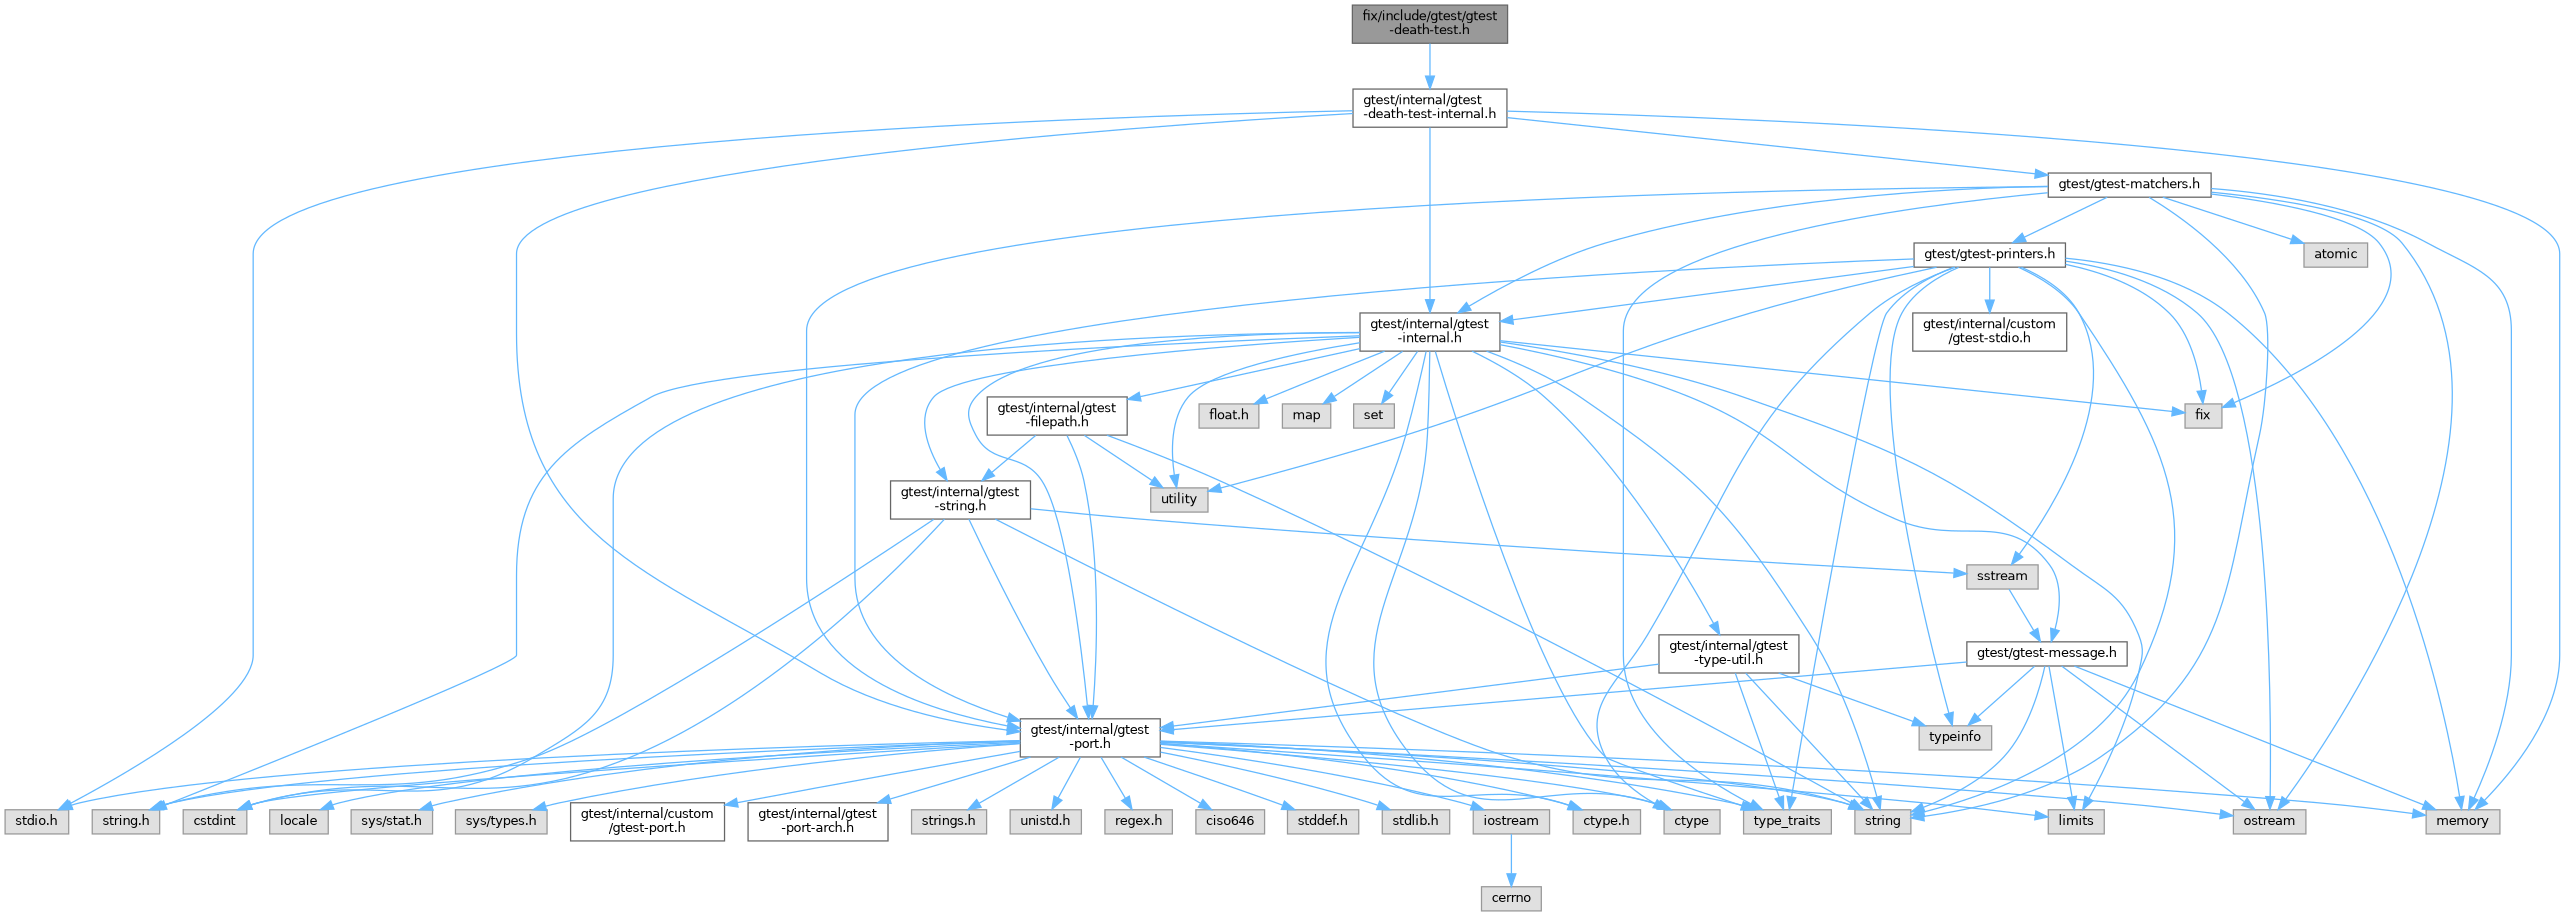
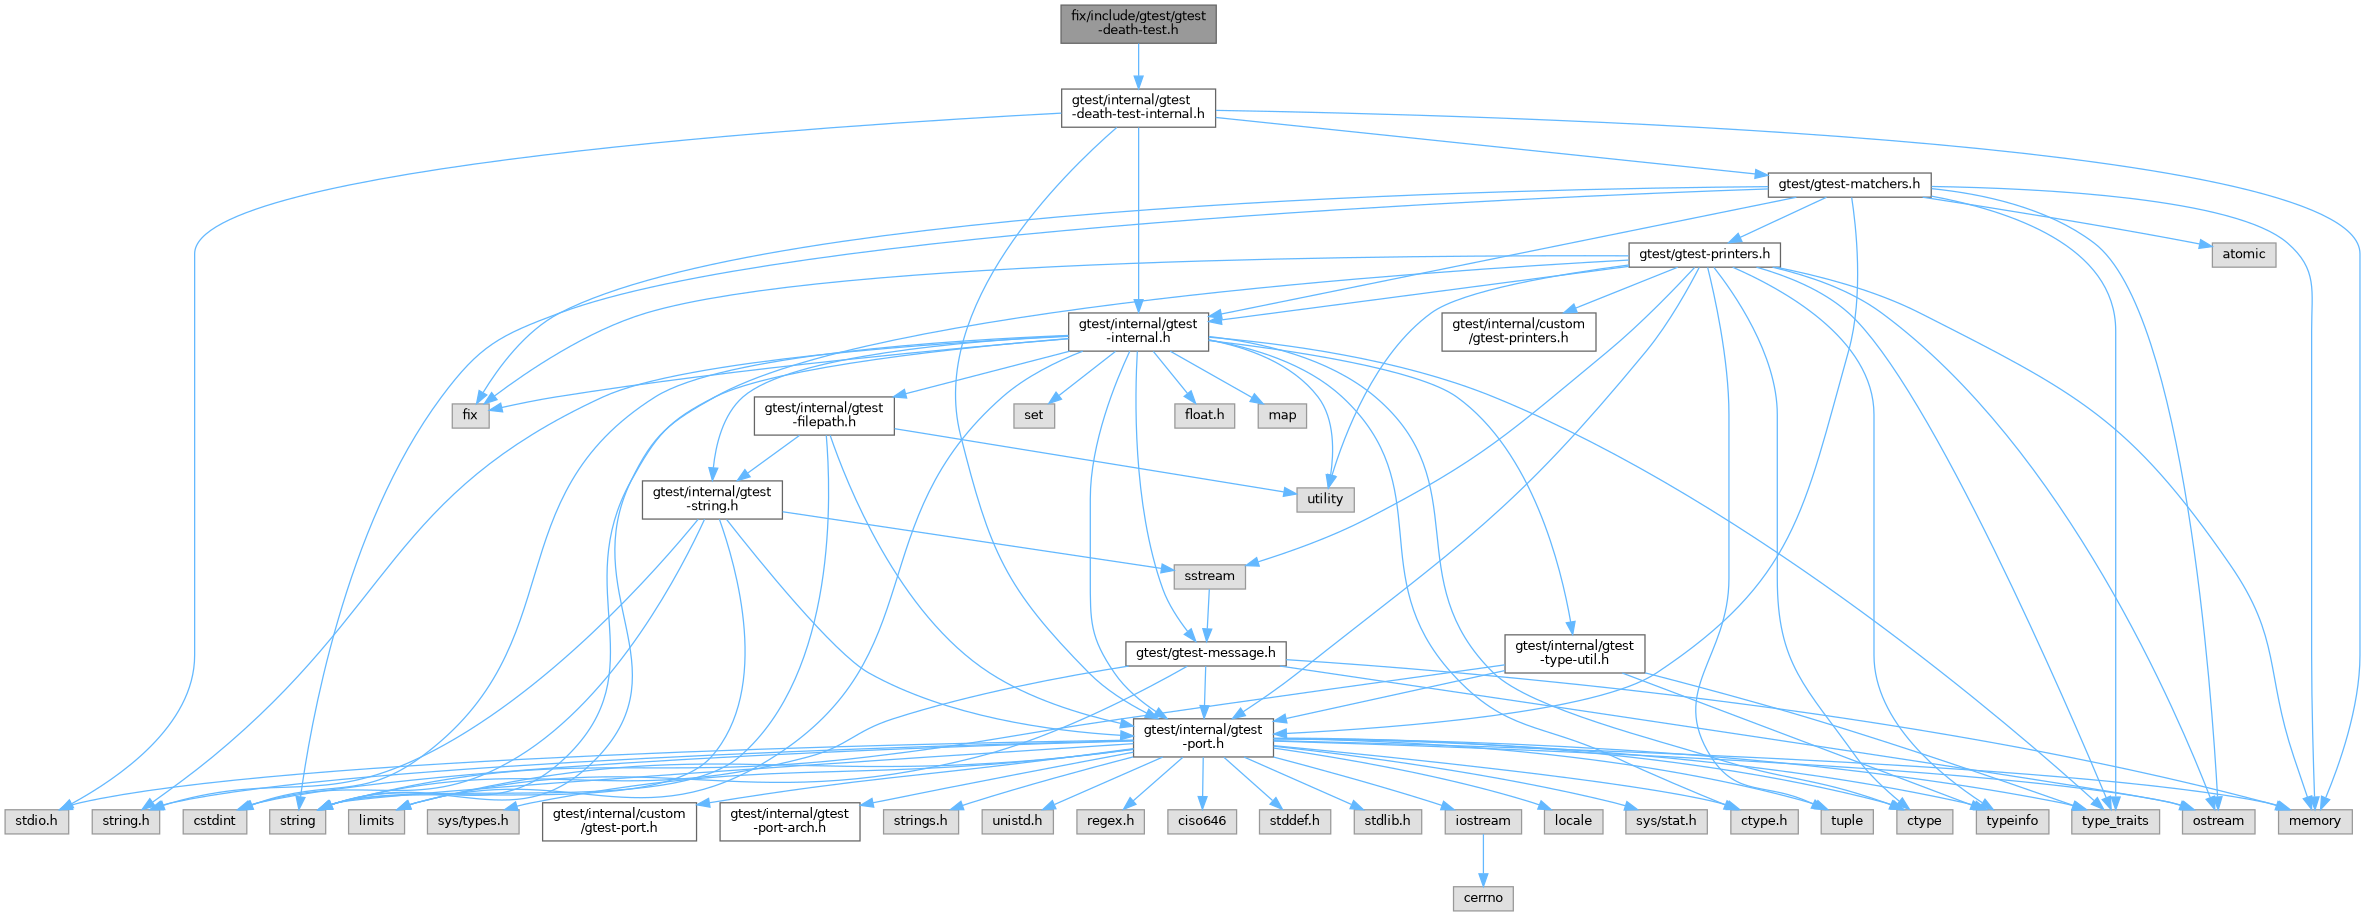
node "gtest/internal/custom /gtest-stdio.h": label "gtest/internal/custom /gtest-stdio.h" -> "gtest/internal/custom /gtest-printers.h"
edge "gtest/gtest-message.h" -> "typeinfo": now "gtest/internal/gtest -port.h" -> "typeinfo"
node "tuple": added
